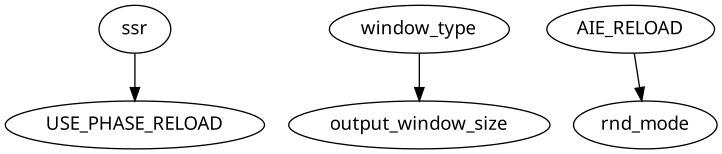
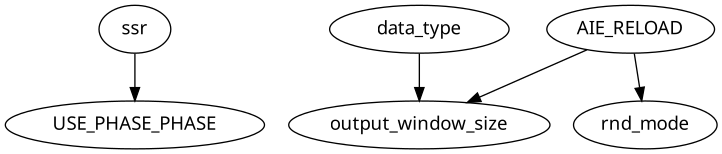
node "window_type": label "window_type" -> "data_type"
edge "AIE_RELOAD" -> "output_window_size": added
node "USE_PHASE_RELOAD": label "USE_PHASE_RELOAD" -> "USE_PHASE_PHASE"
